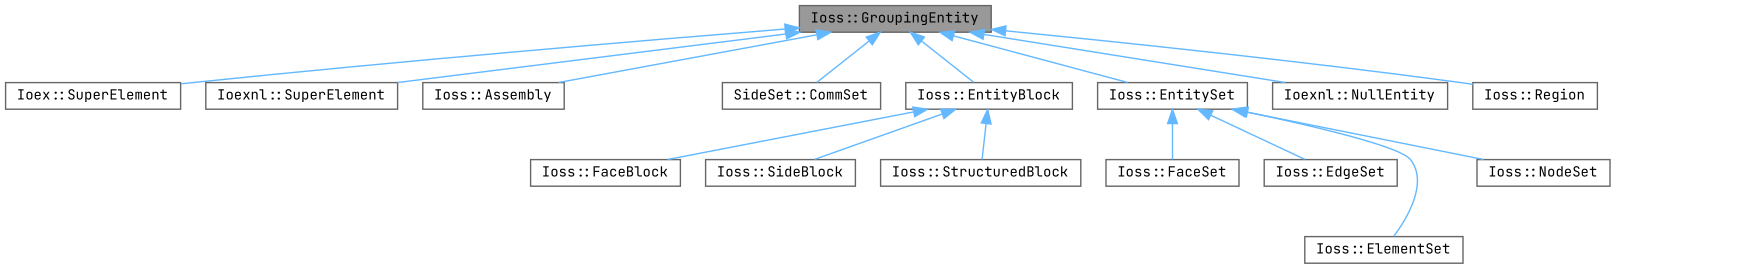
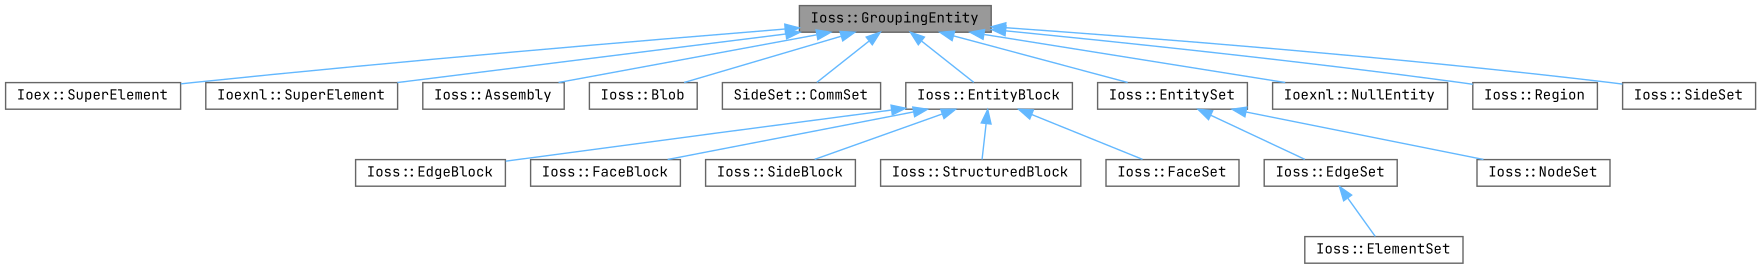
node "Ioss::Blob": added
node "Ioss::SideSet": added
edge "Ioss::FaceSet" -> "Ioss::EntitySet": now "Ioss::FaceSet" -> "Ioss::EntityBlock"
edge "Ioss::ElementSet" -> "Ioss::EntitySet": now "Ioss::ElementSet" -> "Ioss::EdgeSet"
node "Ioss::EdgeBlock": added
